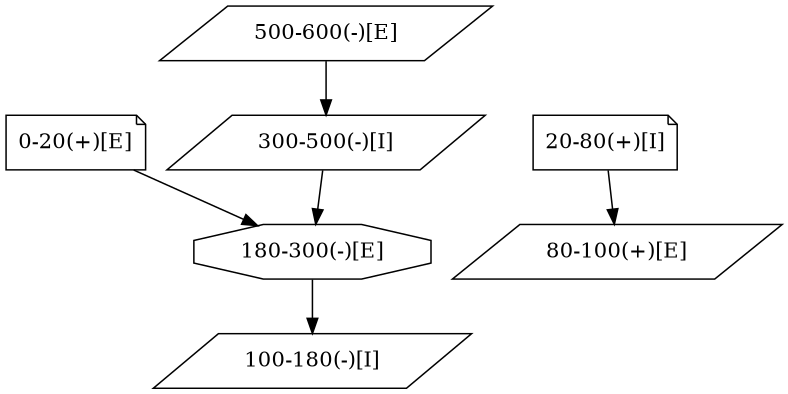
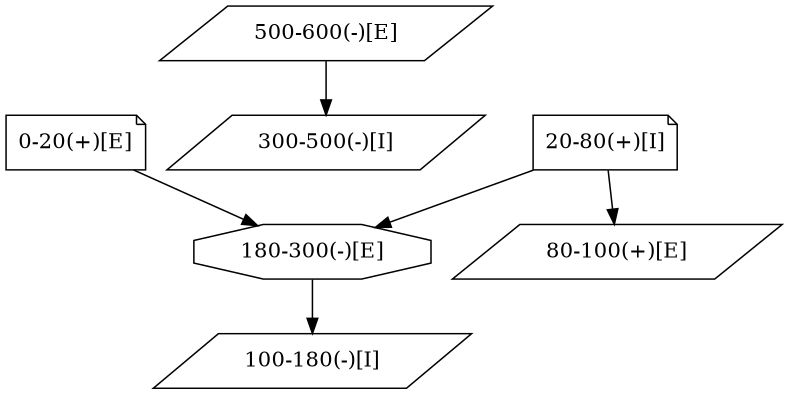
edge "300-500(-)[I]" -> "180-300(-)[E]": now "20-80(+)[I]" -> "180-300(-)[E]"
